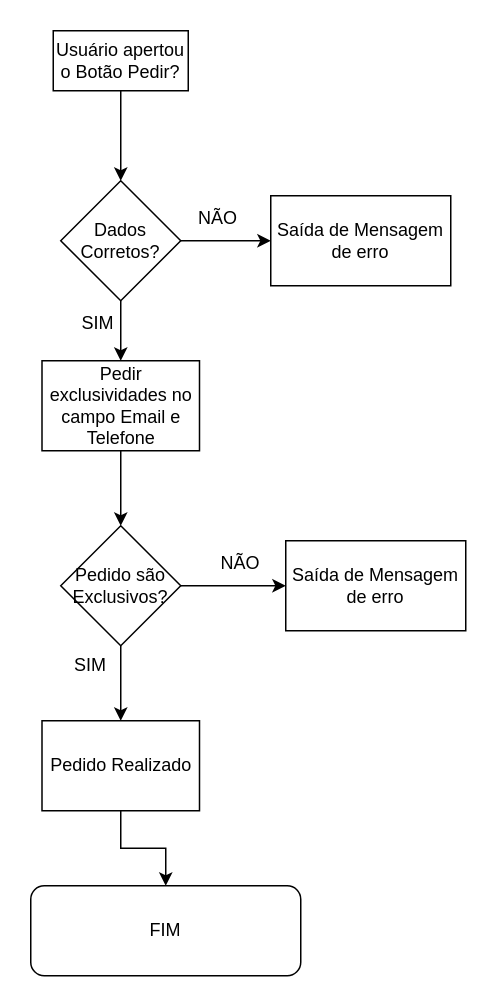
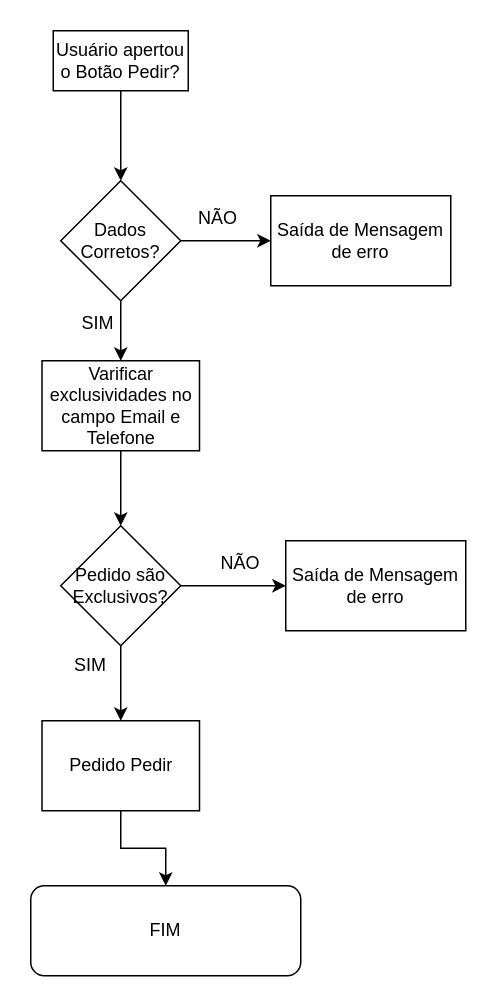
node "Pedir exclusividades no campo Email e Telefone": label "Pedir exclusividades no campo Email e Telefone" -> "Varificar exclusividades no campo Email e Telefone"
node "Pedido Realizado": label "Pedido Realizado" -> "Pedido Pedir"
